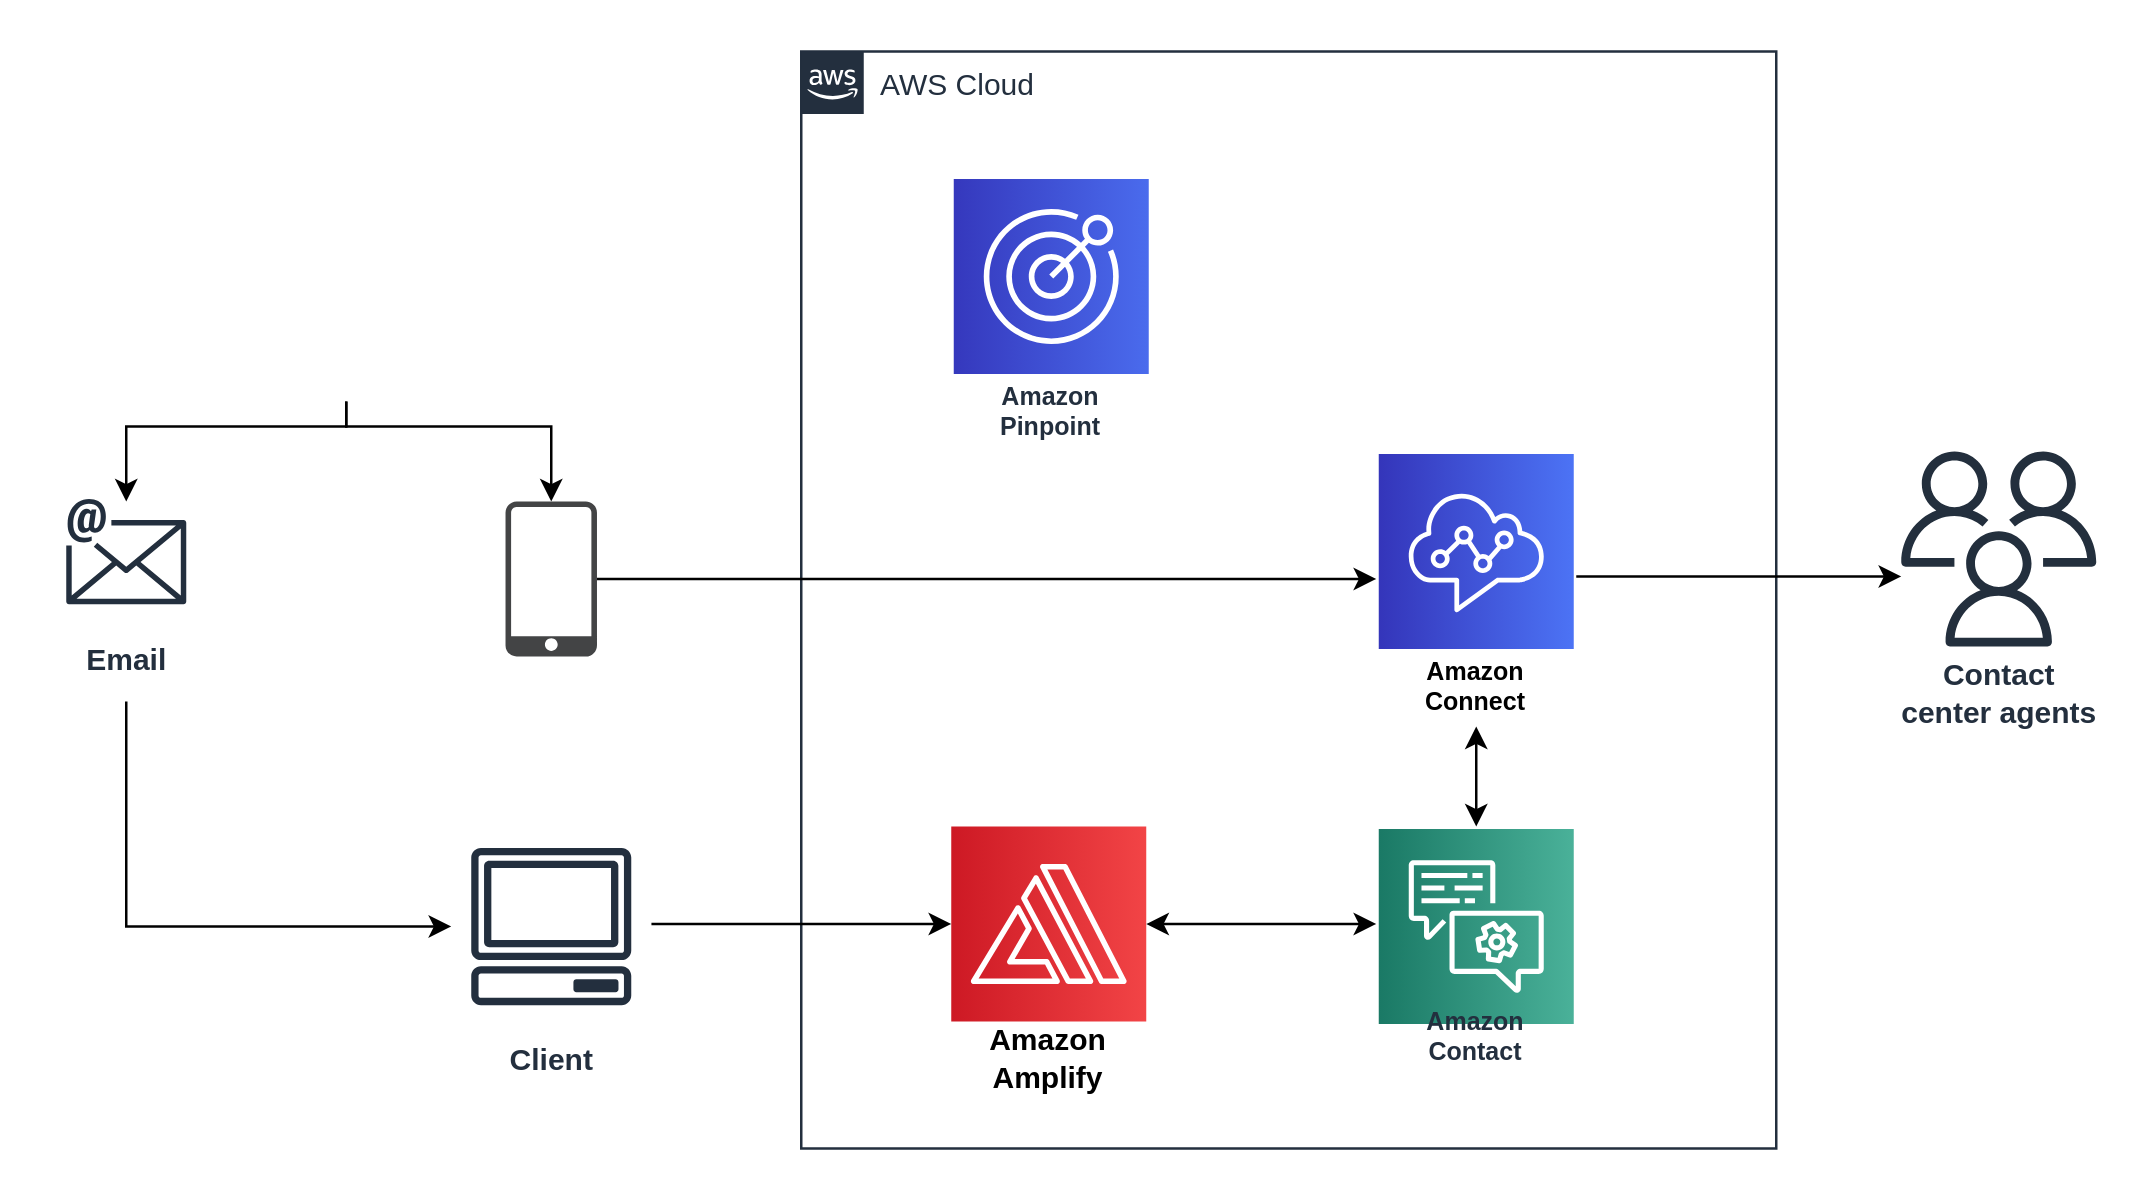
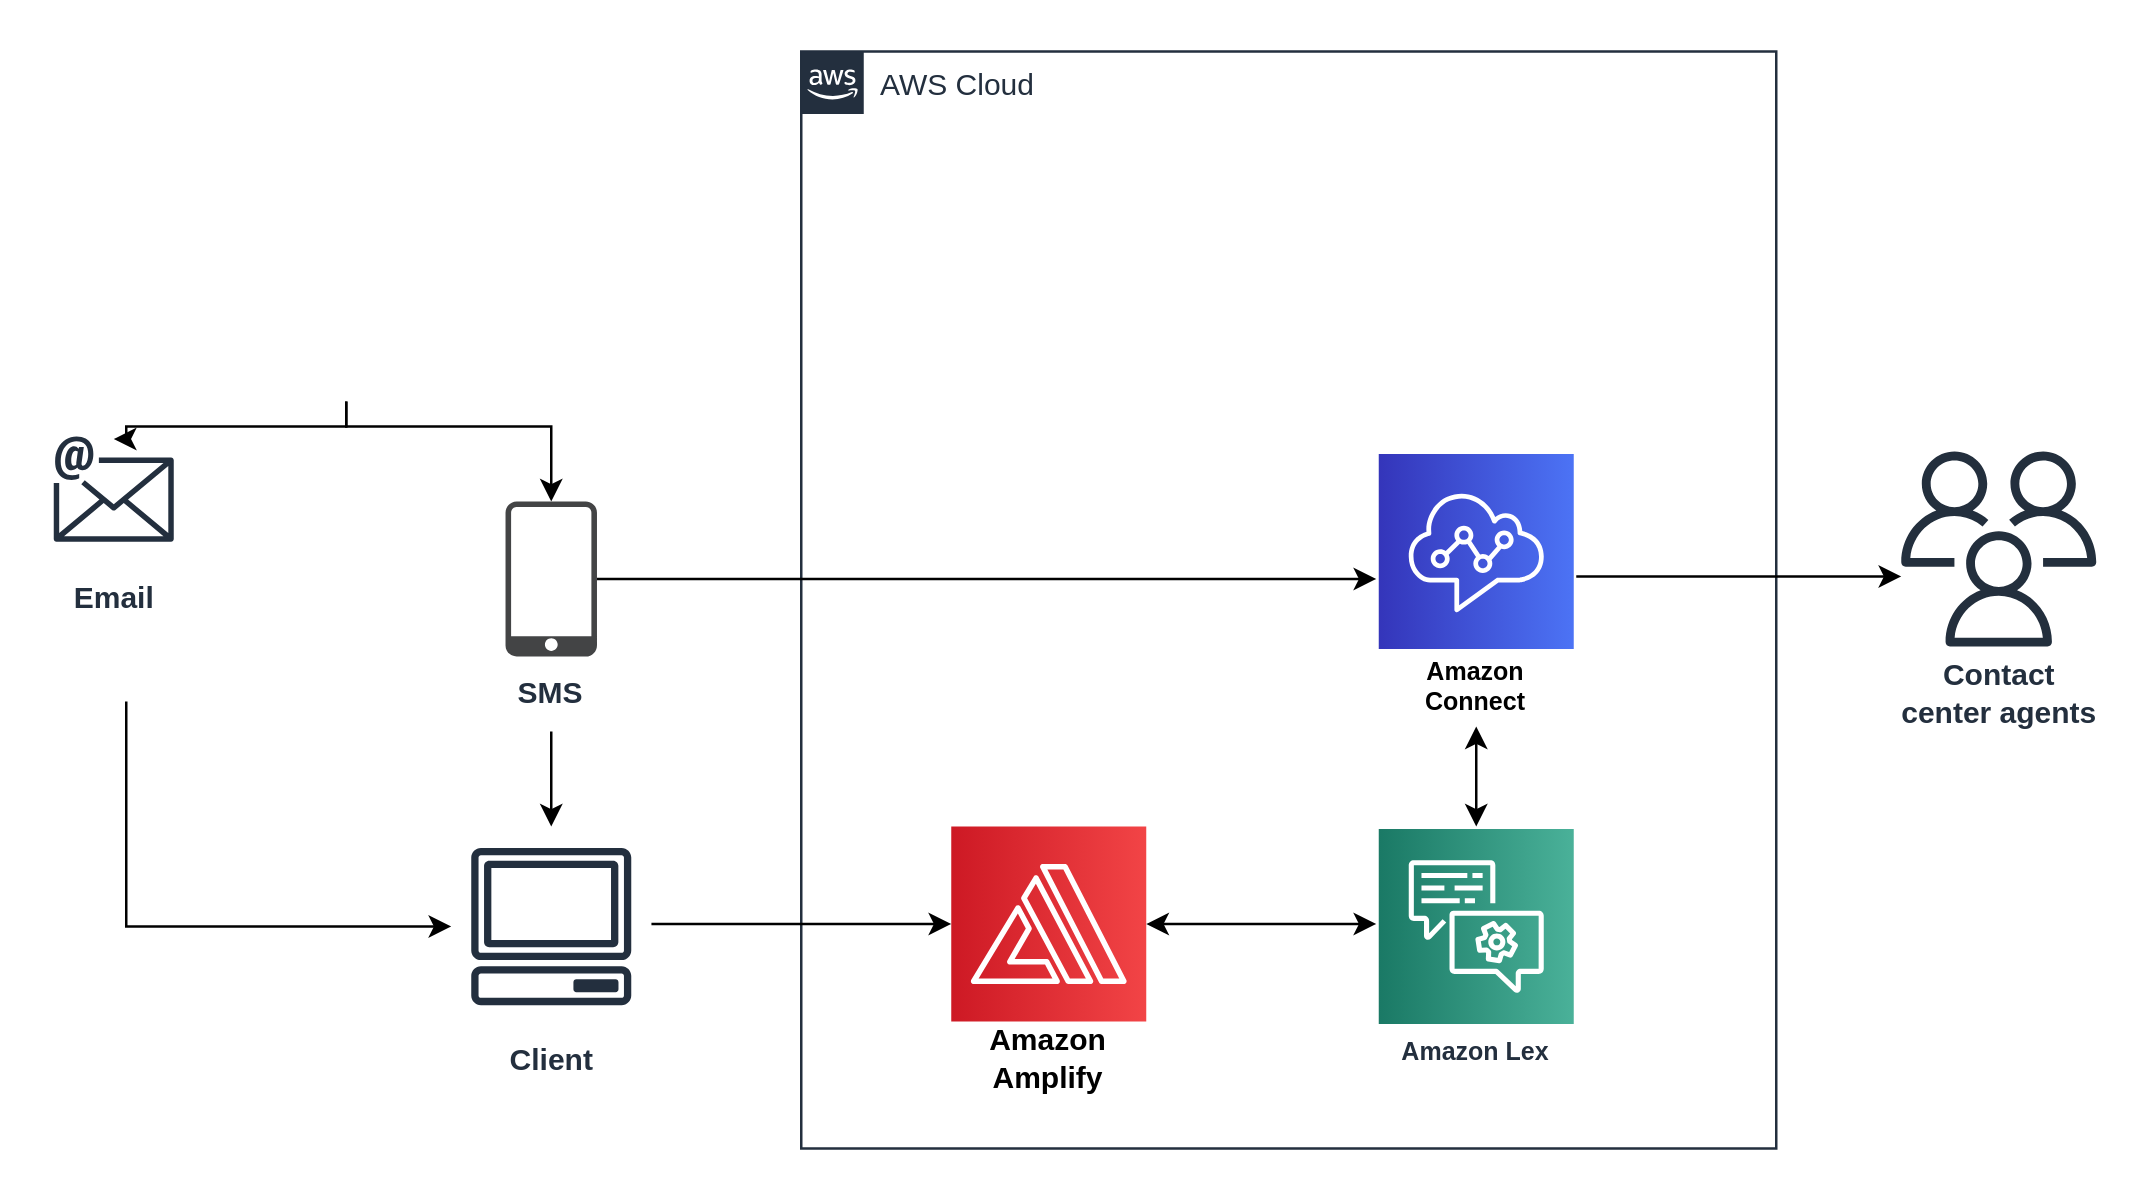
node "Amazon Pinpoint": removed
node "Email": moved (126, 551) -> (114, 489)
node "SMS": added
edge "SMS" -> "Client": added
node "Amazon Contact": label "Amazon Contact" -> "Amazon Lex"
